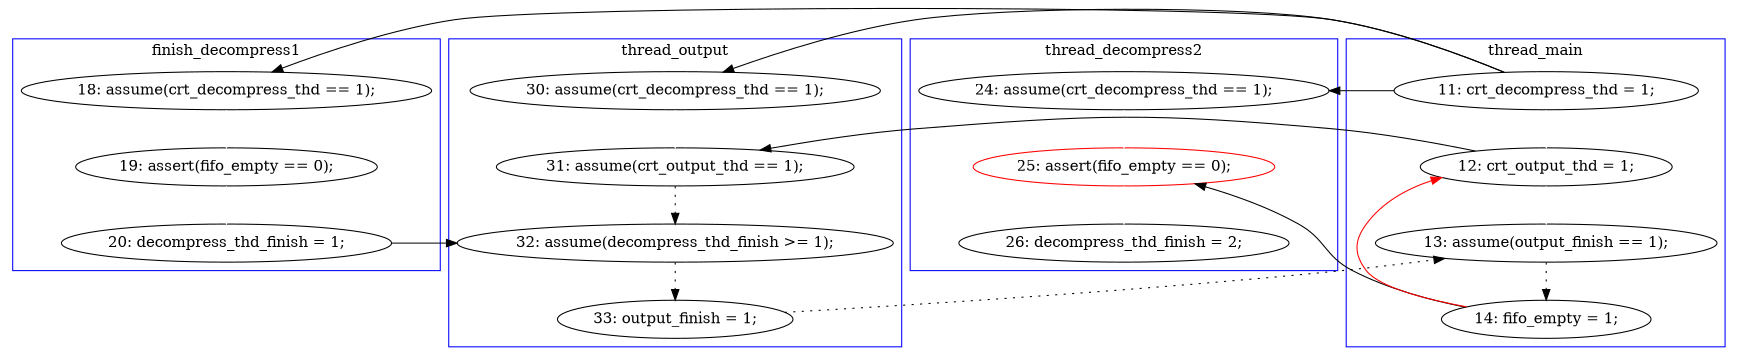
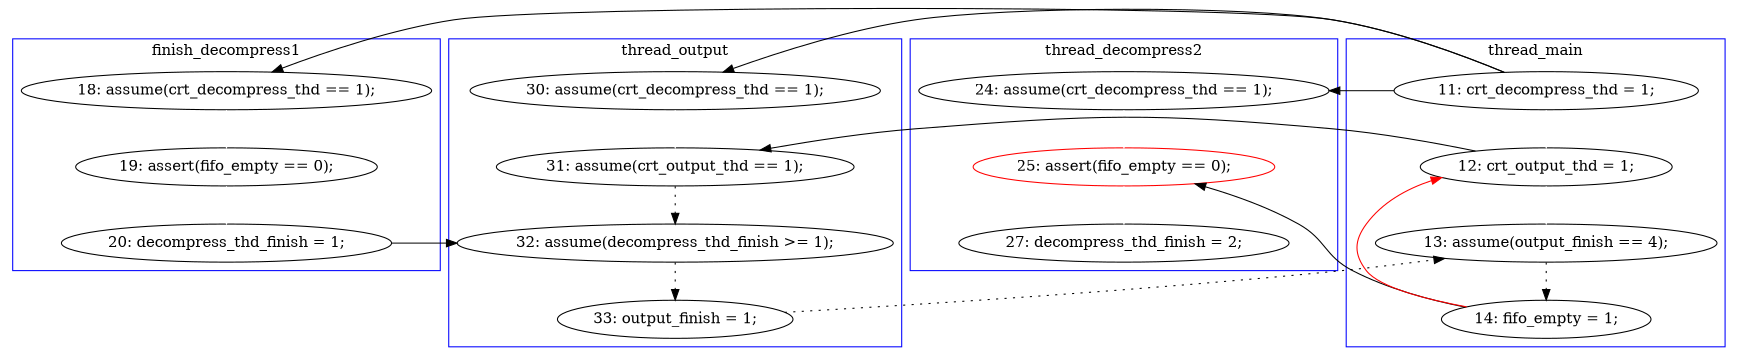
node "26: decompress_thd_finish = 2;": label "26: decompress_thd_finish = 2;" -> "27: decompress_thd_finish = 2;"
node "13: assume(output_finish == 1);": label "13: assume(output_finish == 1);" -> "13: assume(output_finish == 4);"
